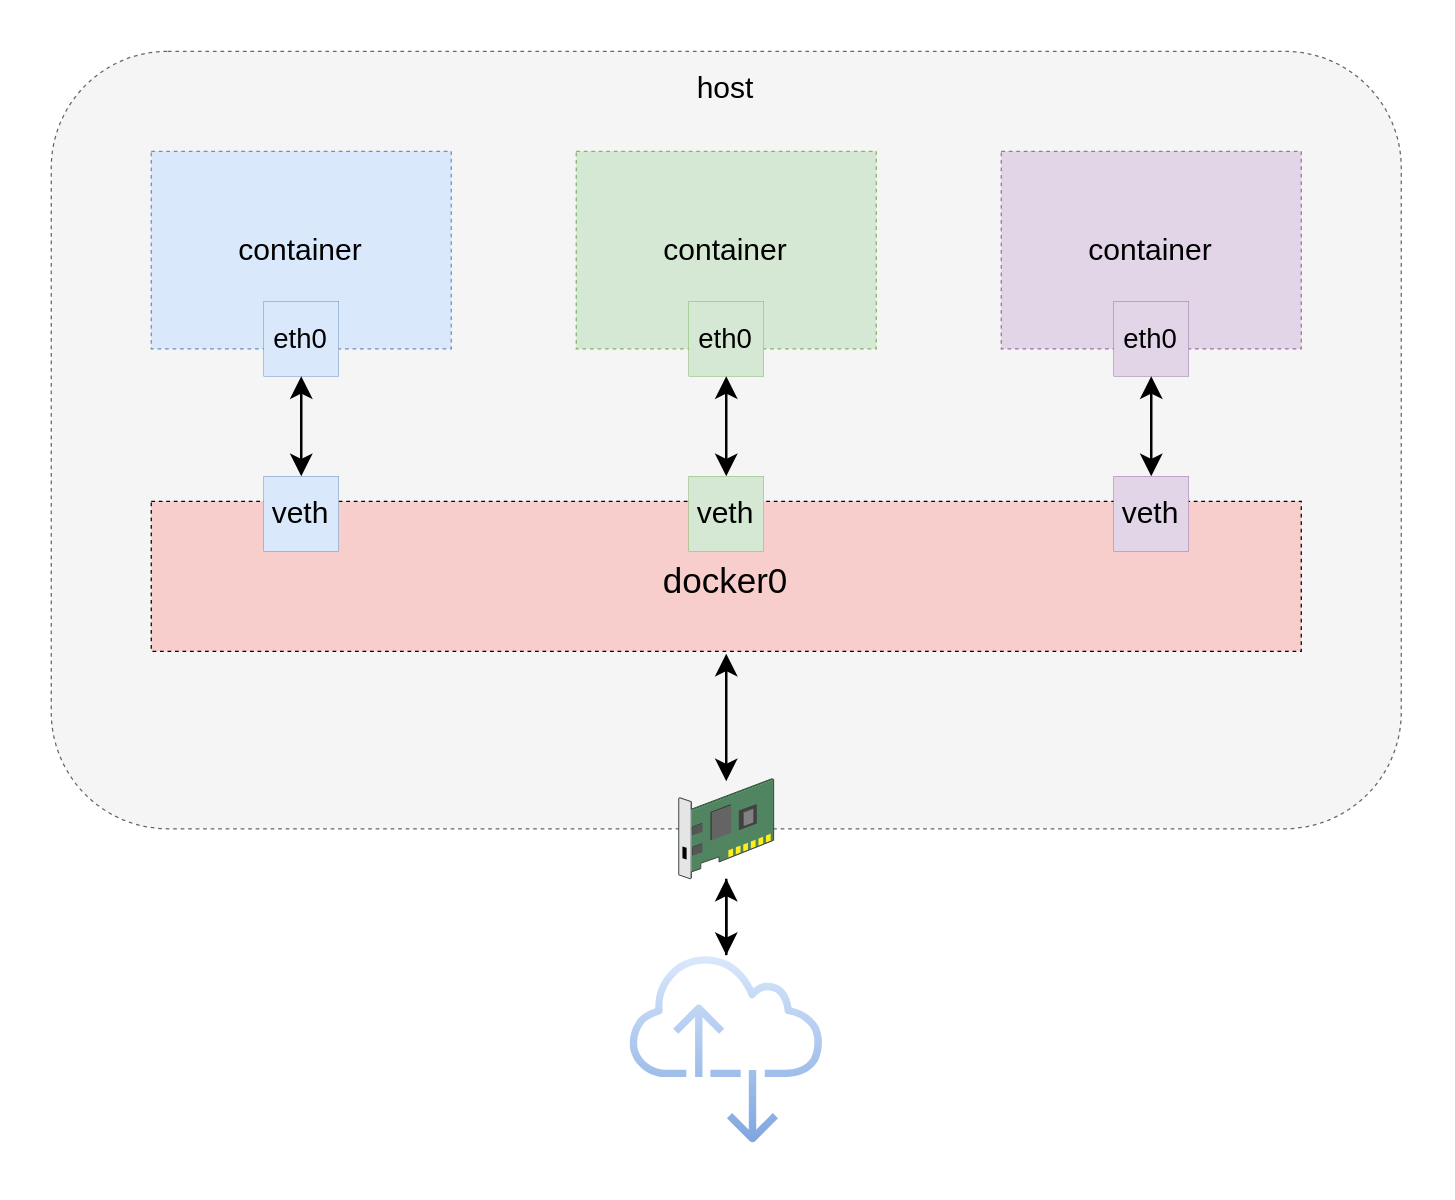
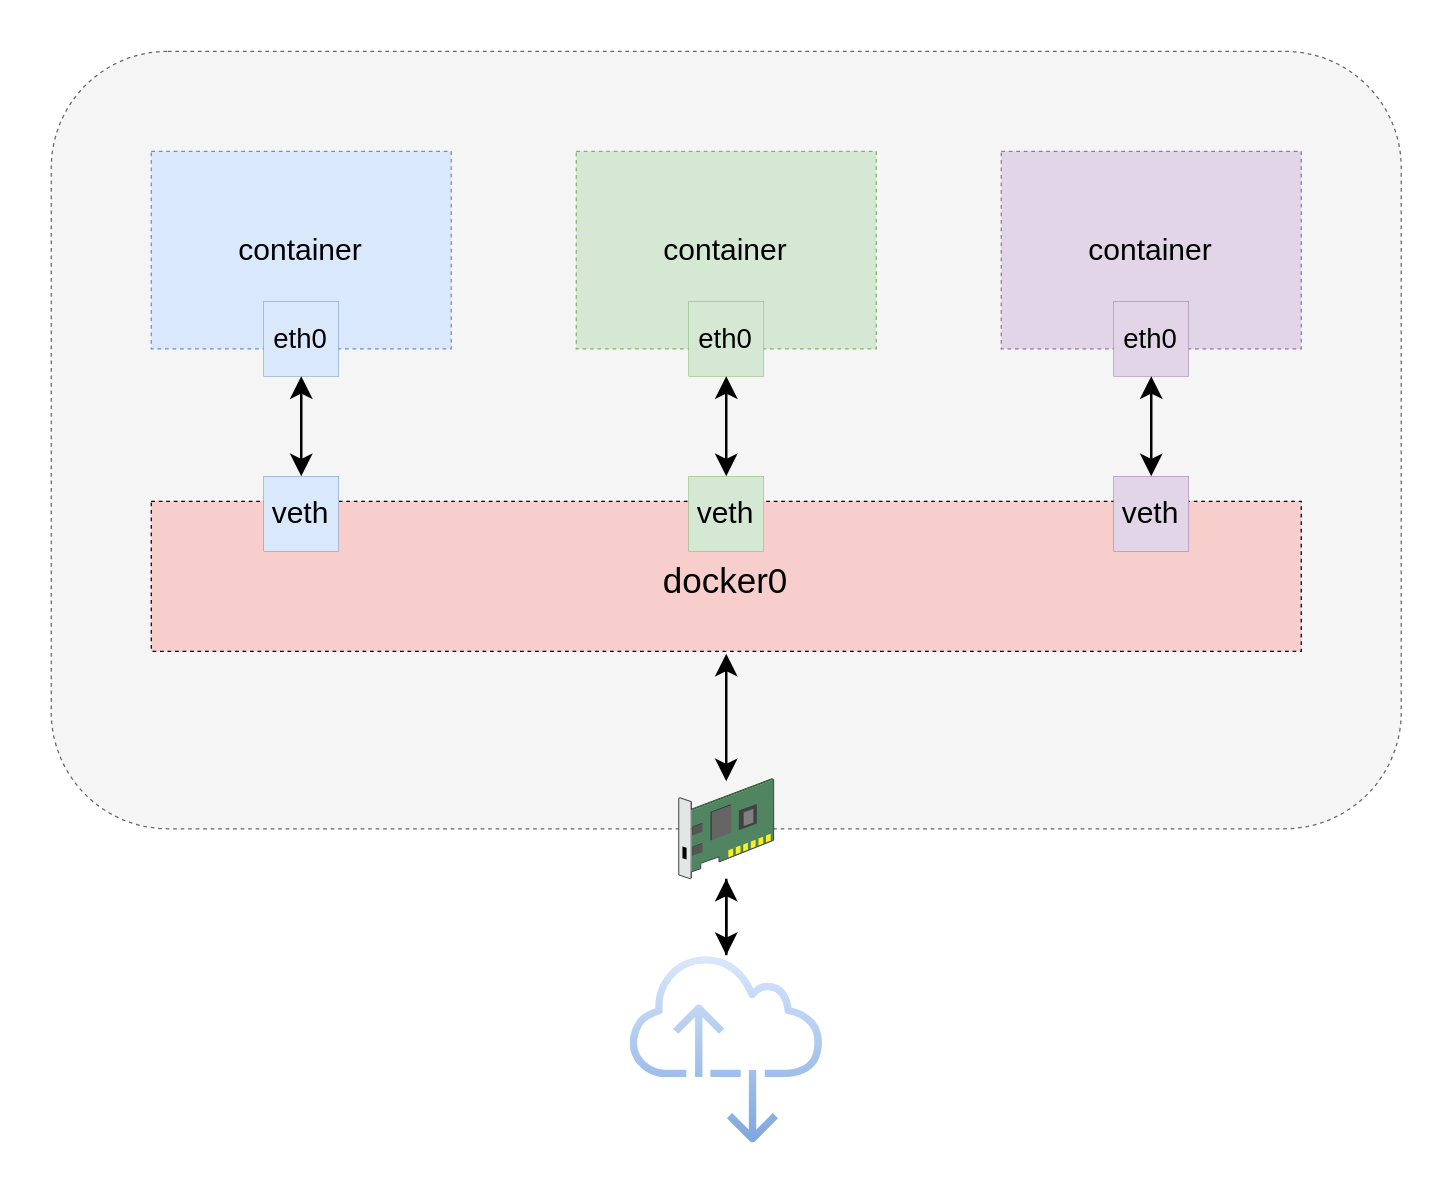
node "host": removed
